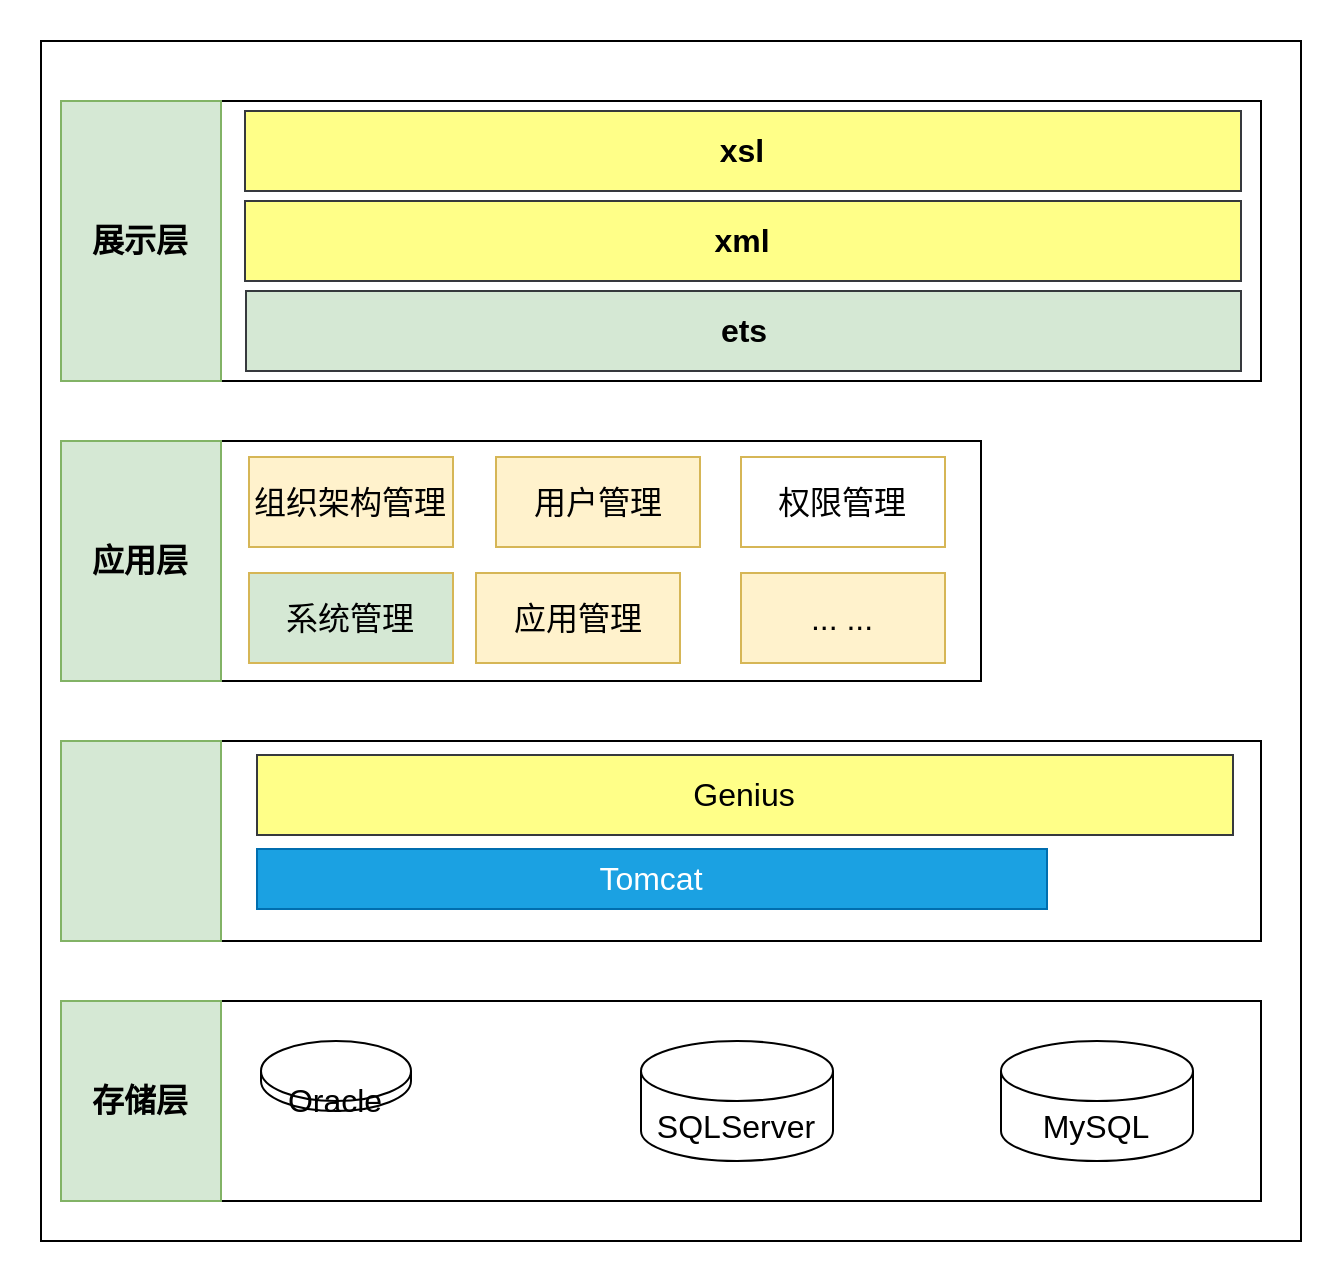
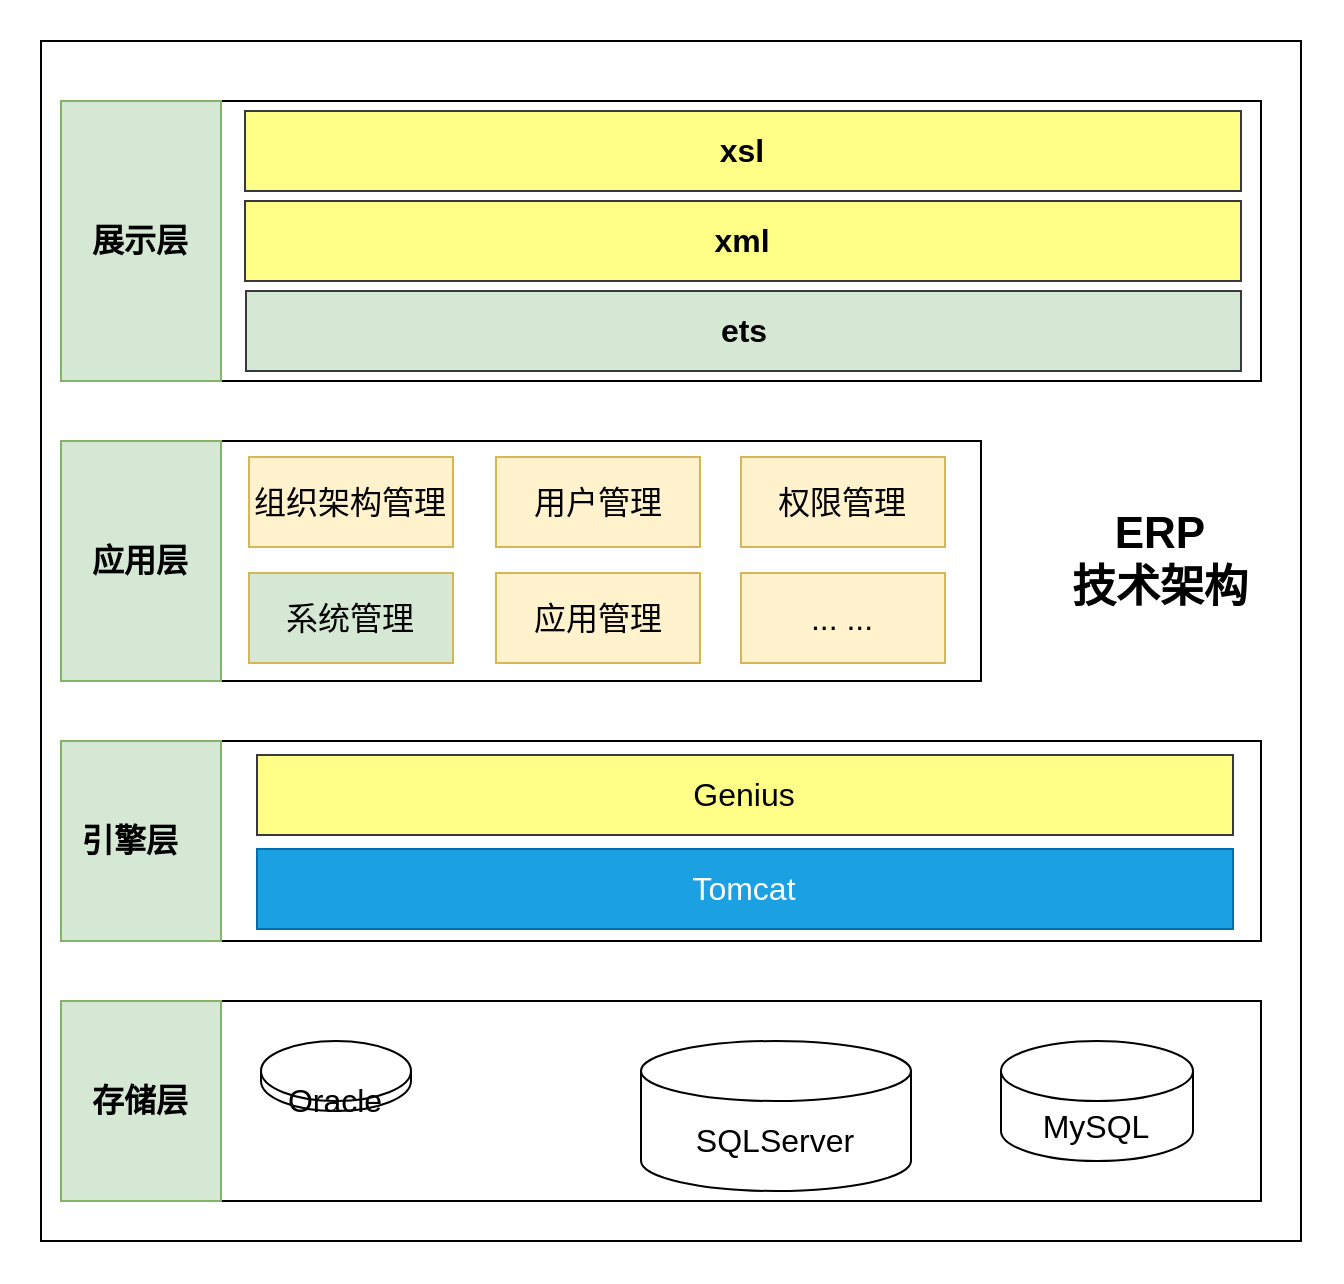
node "权限管理": fillcolor #ffffff -> #fff2cc
node "ERP 技术架构": added
node "应用管理": moved (578, 618) -> (598, 618)
node "引擎层": added
node "Tomcat": size 790x60 -> 976x80
node "SQLServer": size 192x120 -> 270x150
